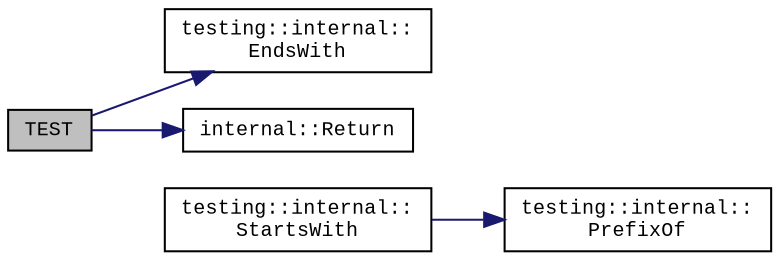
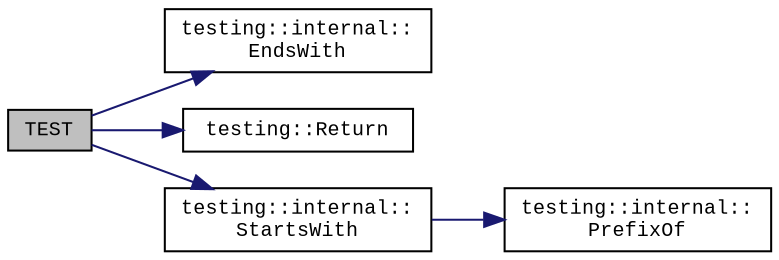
node "internal::Return": label "internal::Return" -> "testing::Return"
edge "TEST" -> "testing::internal:: StartsWith": added
